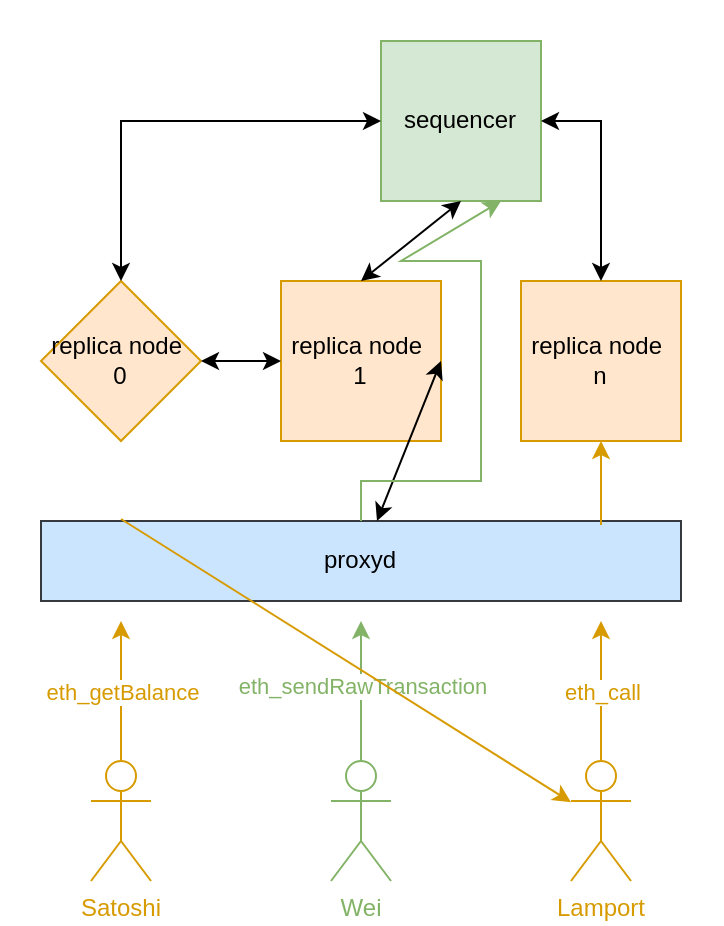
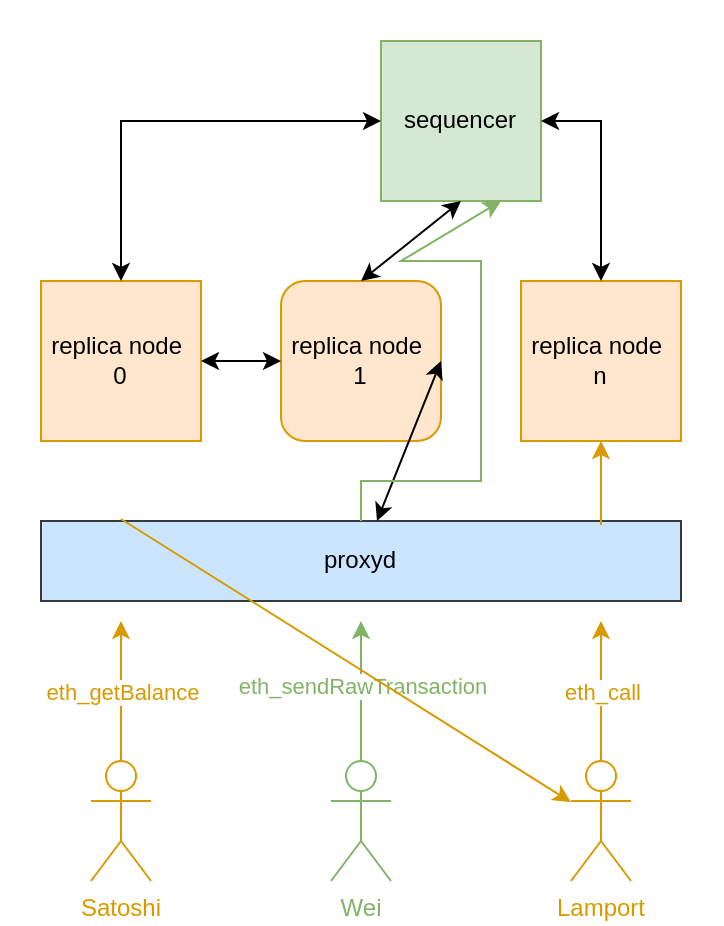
node "replica node 0": shape diamond -> rectangle
node "replica node 1": shape rectangle -> rounded rectangle
